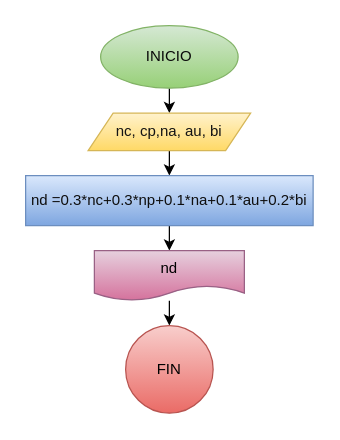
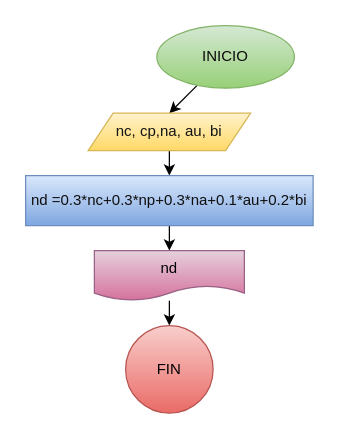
node "INICIO": moved (169, 57) -> (226, 57)
node "nd =0.3*nc+0.3*np+0.1*na+0.1*au+0.2*bi": label "nd =0.3*nc+0.3*np+0.1*na+0.1*au+0.2*bi" -> "nd =0.3*nc+0.3*np+0.3*na+0.1*au+0.2*bi"
